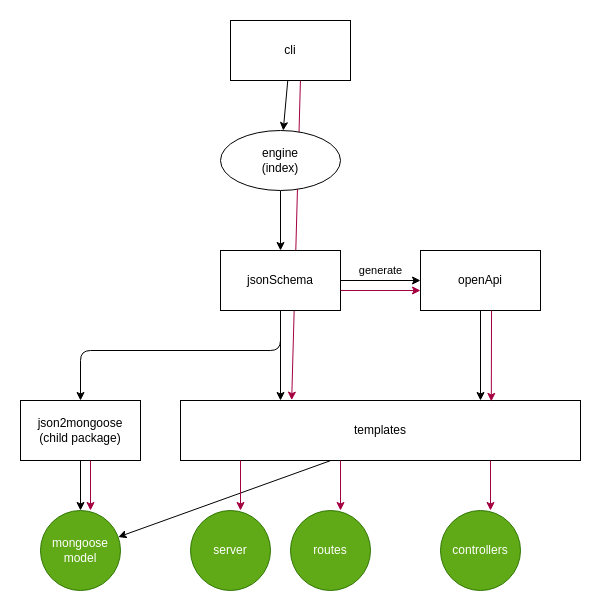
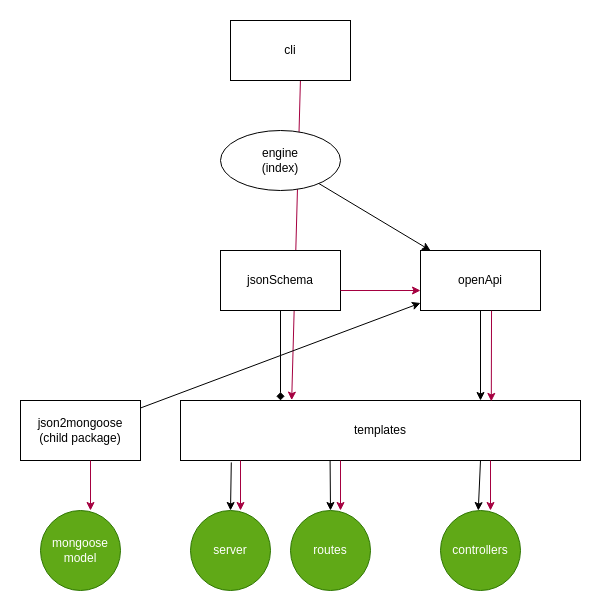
edge "cli" -> "engine (index)": removed
edge "engine (index)" -> "jsonSchema": now "engine (index)" -> "openApi"
edge "jsonSchema" -> "openApi": removed, label "generate"
edge "jsonSchema" -> "json2mongoose (child package)": removed
edge "jsonSchema" -> "templates": arrowhead classic -> diamond
edge "json2mongoose (child package)" -> "mongoose model": now "json2mongoose (child package)" -> "openApi"
edge "templates" -> "controllers": added
edge "templates" -> "server": added
edge "templates" -> "mongoose model": now "templates" -> "routes"
